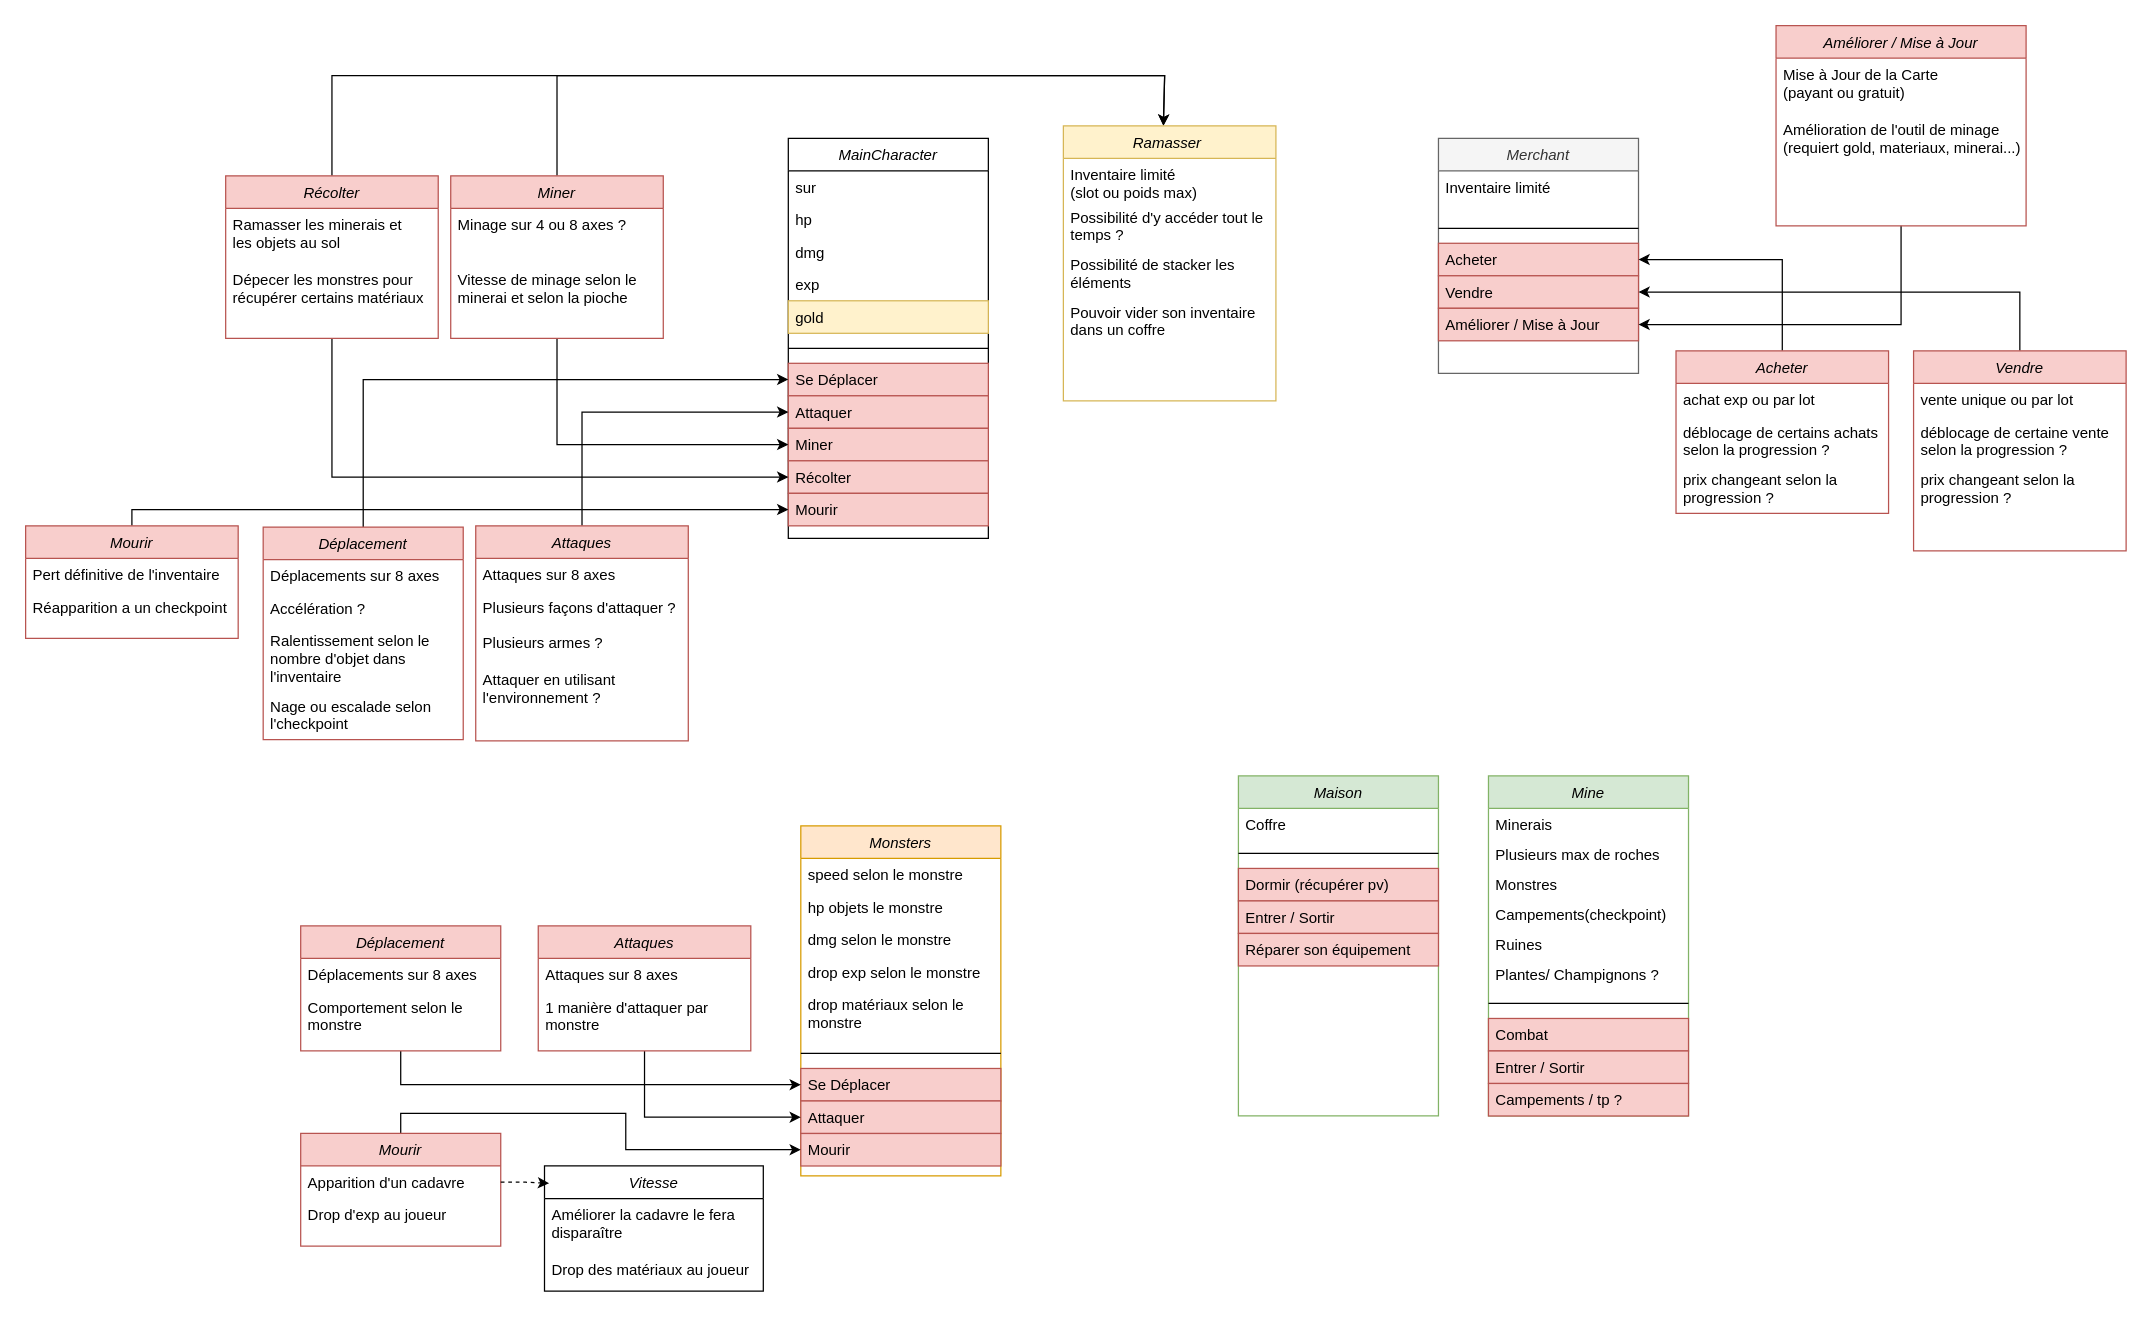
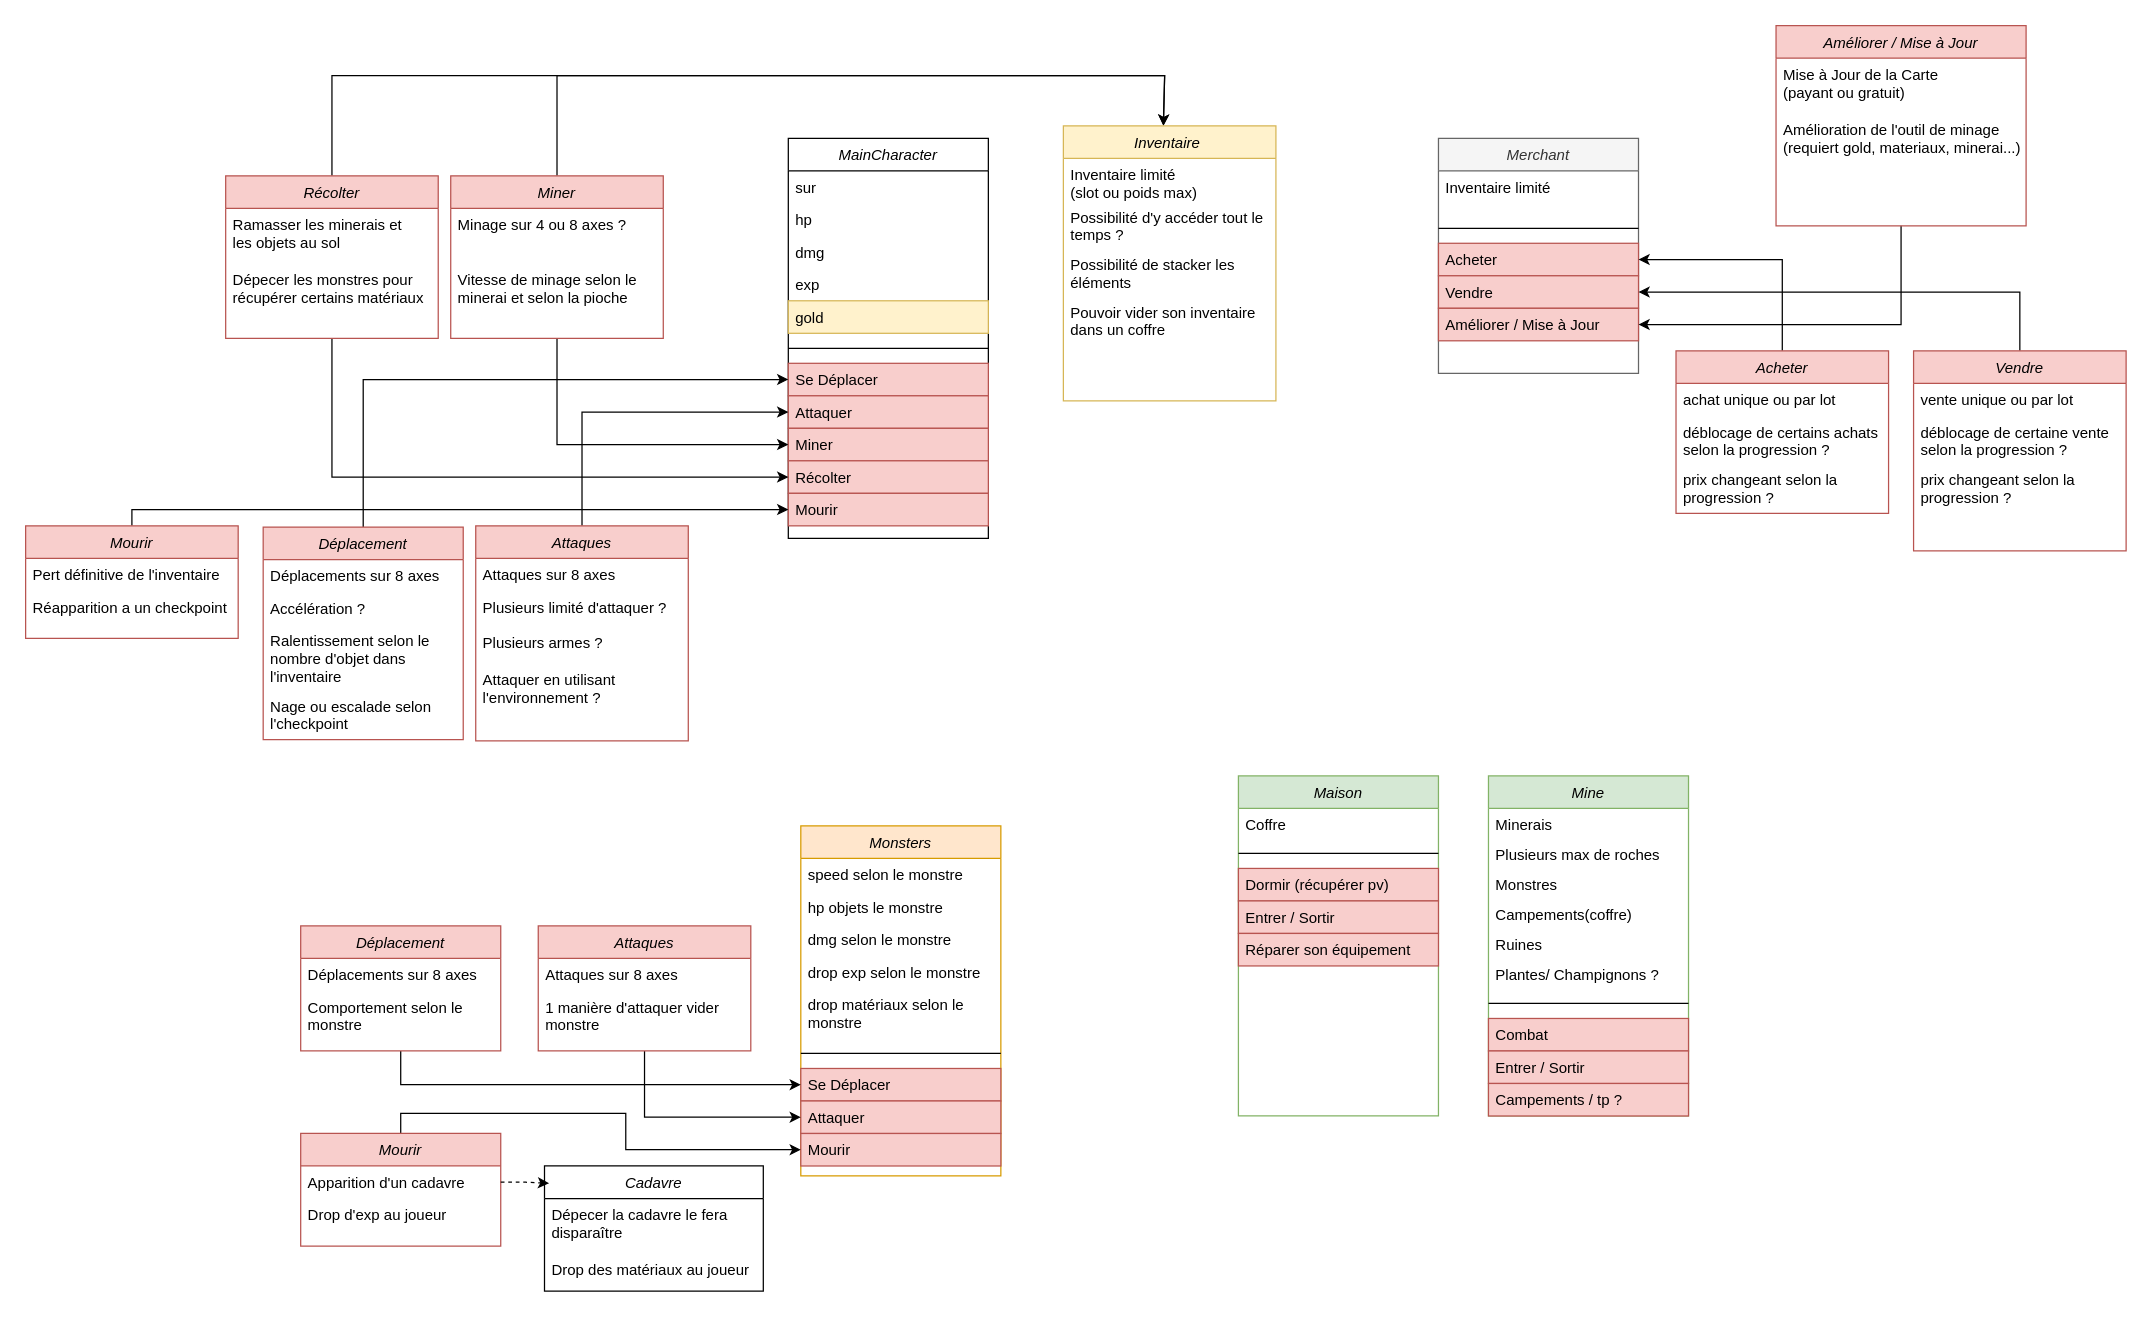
node "Ramasser": label "Ramasser" -> "Inventaire"
node "achat exp ou par lot": label "achat exp ou par lot" -> "achat unique ou par lot"
node "Plusieurs façons d'attaquer ?": label "Plusieurs façons d'attaquer ?" -> "Plusieurs limité d'attaquer ?"
node "Campements(checkpoint)": label "Campements(checkpoint)" -> "Campements(coffre)"
node "1 manière d'attaquer par monstre": label "1 manière d'attaquer par monstre" -> "1 manière d'attaquer vider monstre"
node "Vitesse": label "Vitesse" -> "Cadavre"
node "Améliorer la cadavre le fera disparaître": label "Améliorer la cadavre le fera disparaître" -> "Dépecer la cadavre le fera disparaître"
